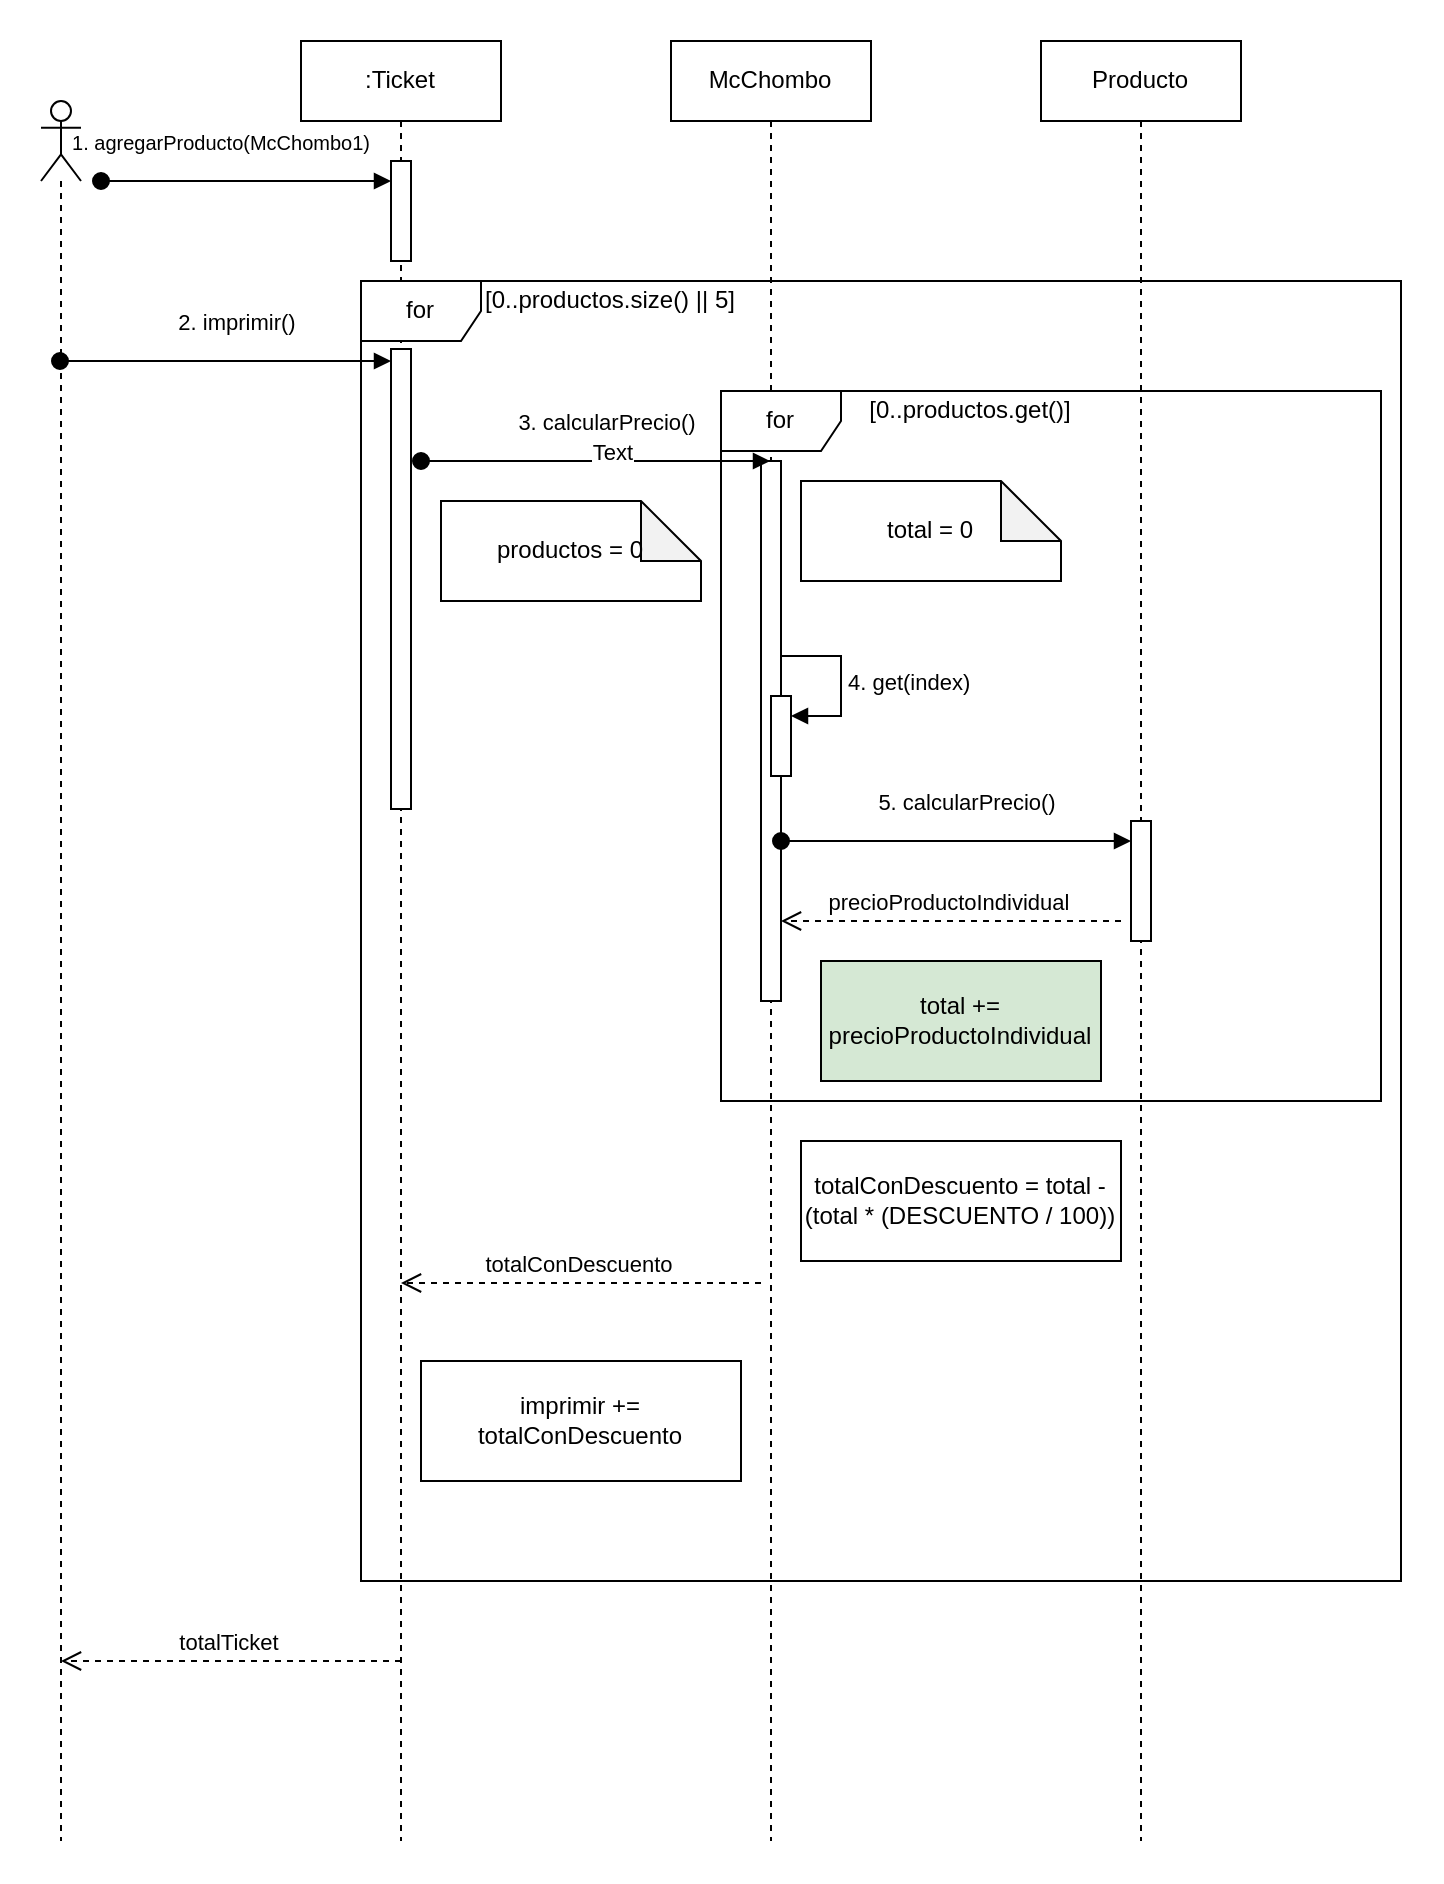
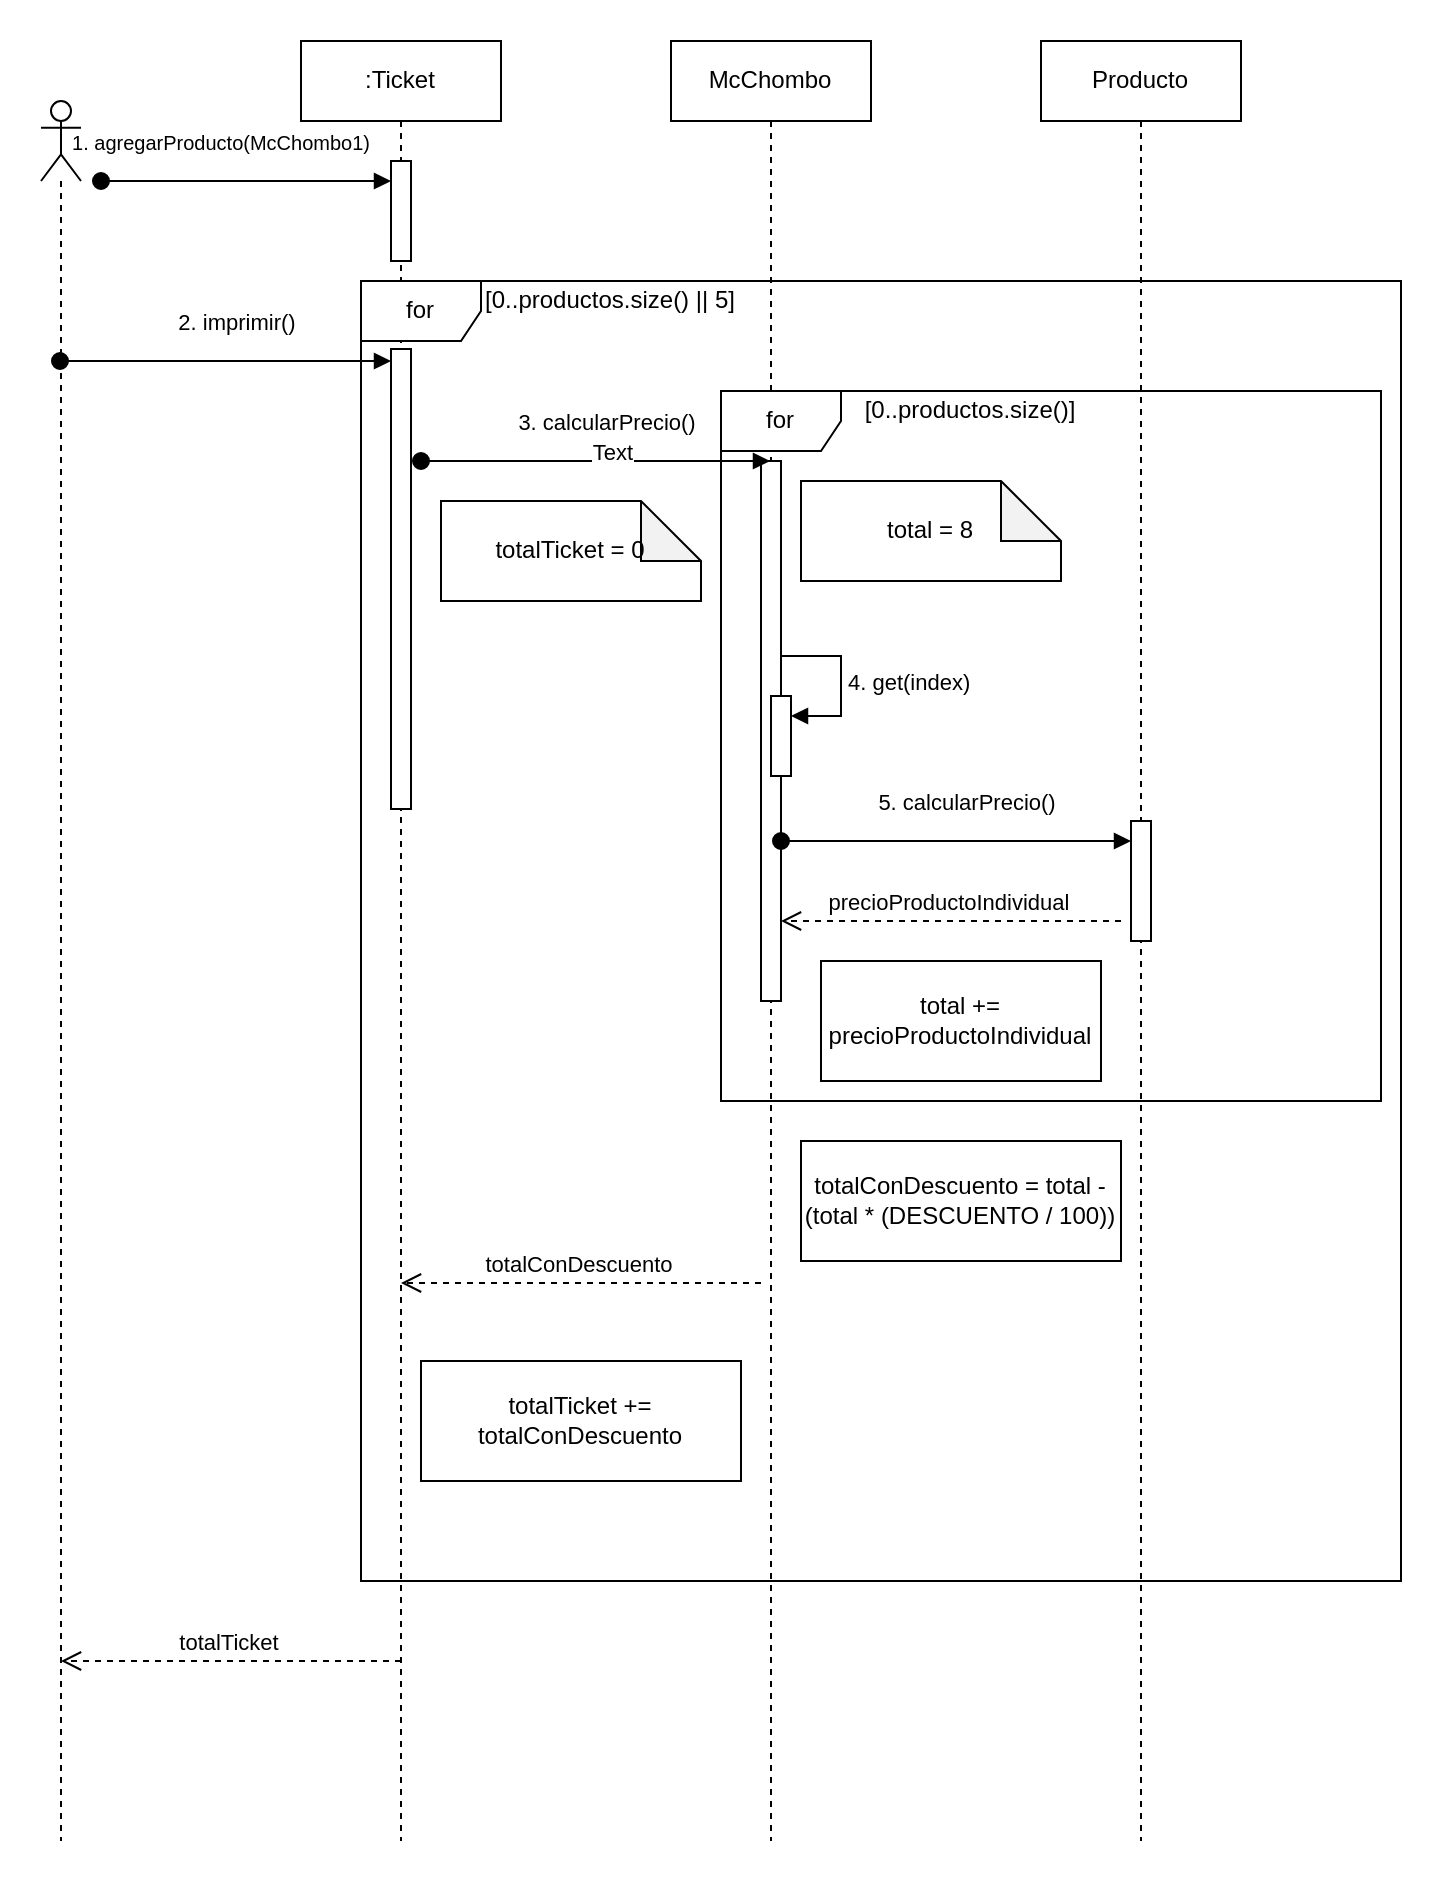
node "[0..productos.get()]": label "[0..productos.get()]" -> "[0..productos.size()]"
node "total = 0": label "total = 0" -> "total = 8"
node "productos = 0": label "productos = 0" -> "totalTicket = 0"
node "total += precioProductoIndividual": fillcolor #d5e8d4 -> #ffffff
node "imprimir += totalConDescuento": label "imprimir += totalConDescuento" -> "totalTicket += totalConDescuento"
